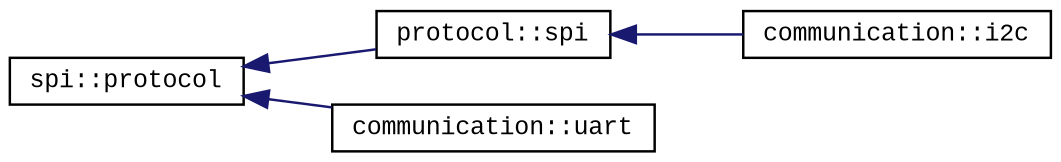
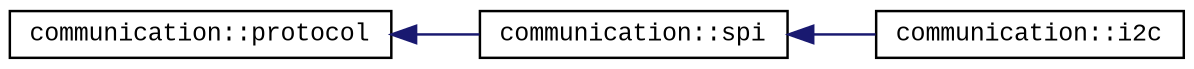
node "protocol::spi": label "protocol::spi" -> "communication::spi"
node "spi::protocol": label "spi::protocol" -> "communication::protocol"
node "communication::uart": removed
